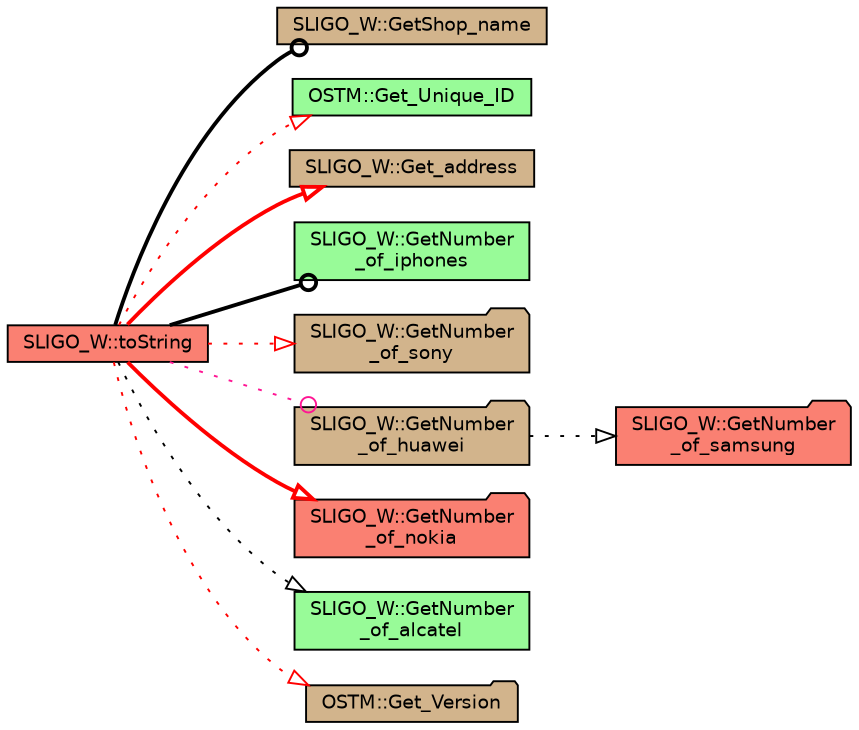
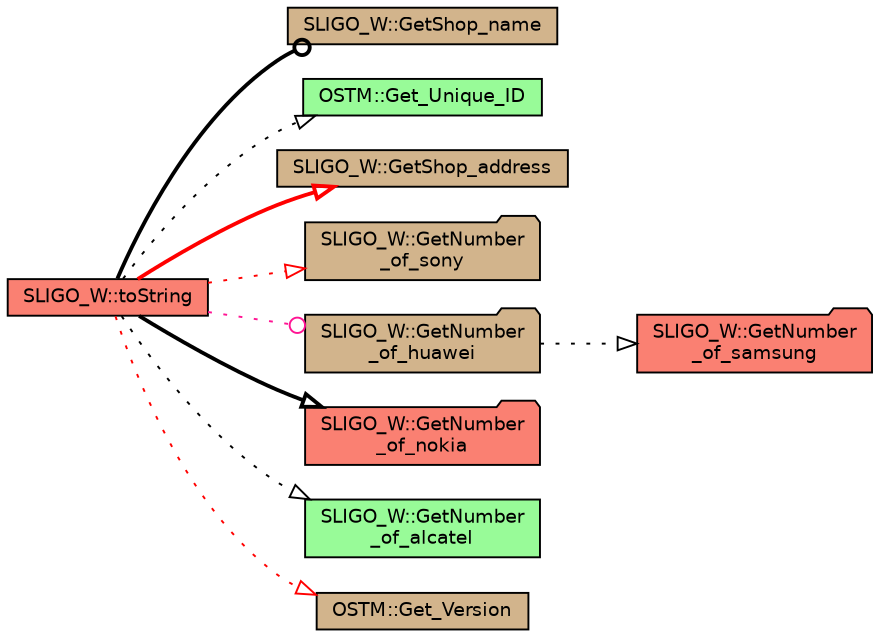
node "SLIGO_W::Get_address": label "SLIGO_W::Get_address" -> "SLIGO_W::GetShop_address"
edge "SLIGO_W::toString" -> "OSTM::Get_Unique_ID": color red -> black
node "SLIGO_W::GetNumber _of_iphones": removed
edge "SLIGO_W::toString" -> "SLIGO_W::GetNumber _of_nokia": color red -> black
node "OSTM::Get_Version": shape folder -> box
